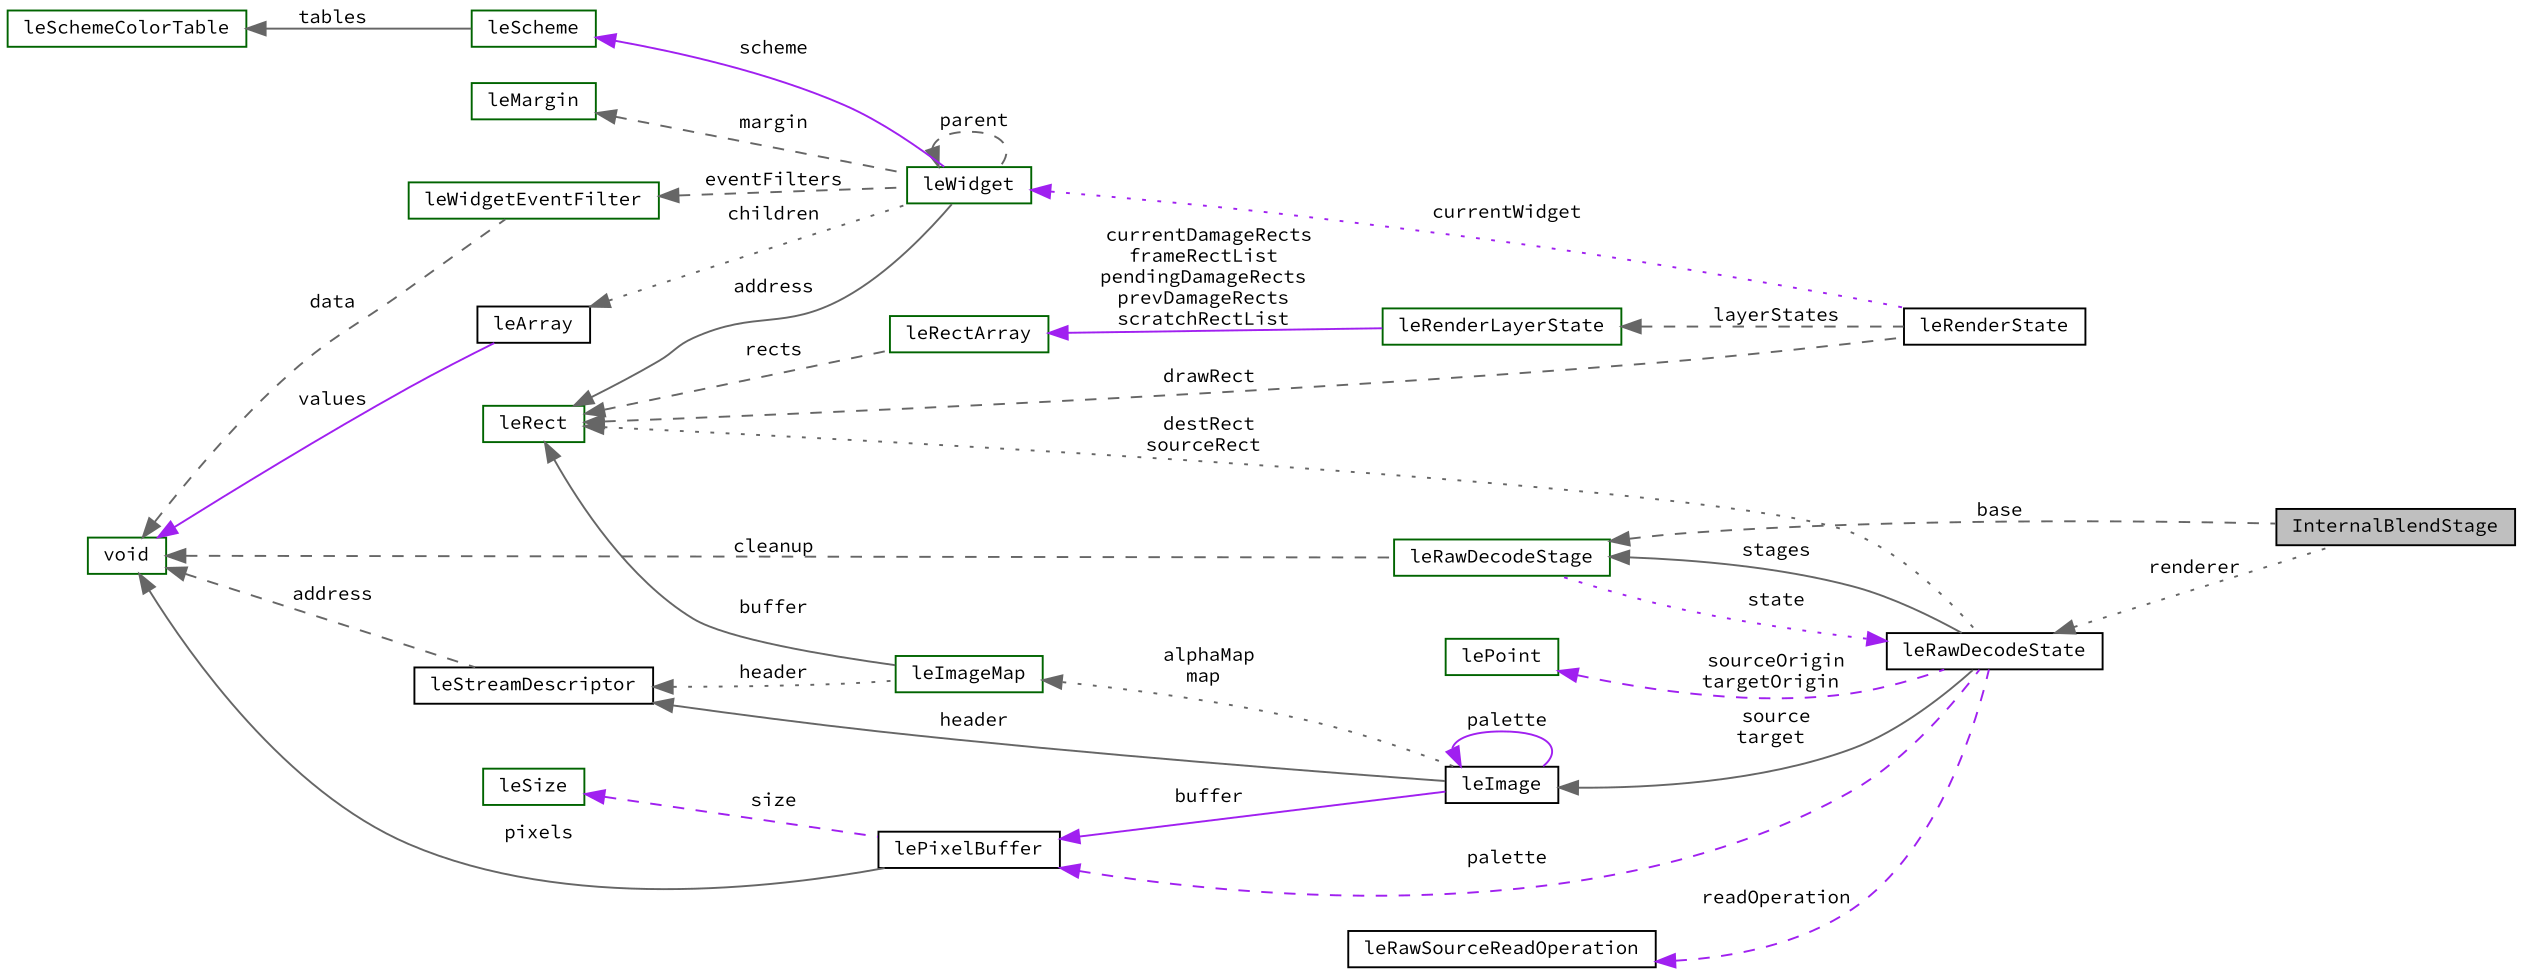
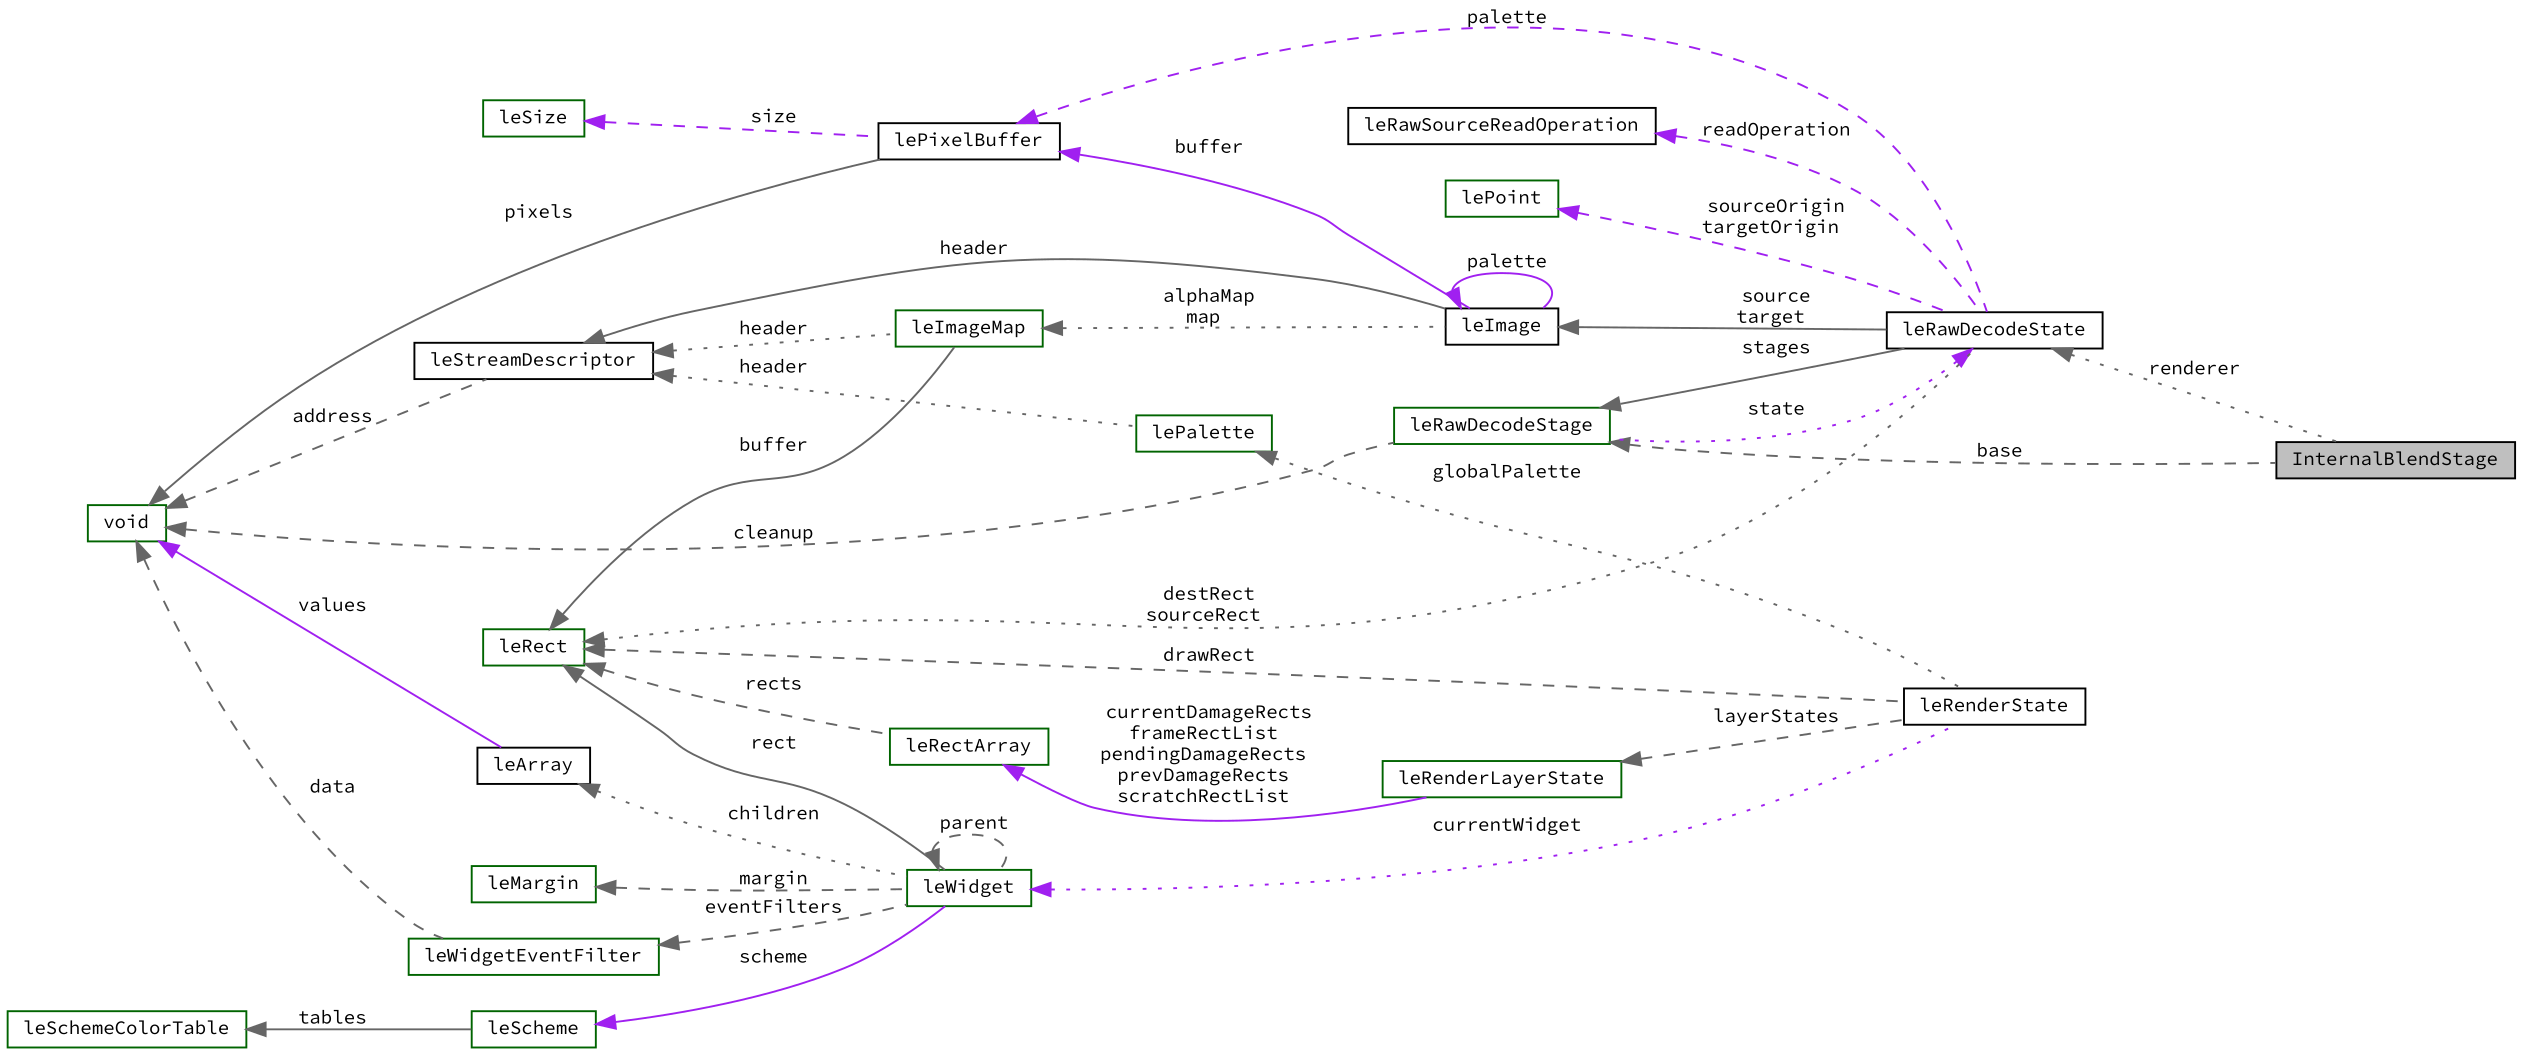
edge "leWidget" -> "leRect": label " address" -> " rect"
node "lePalette": added
